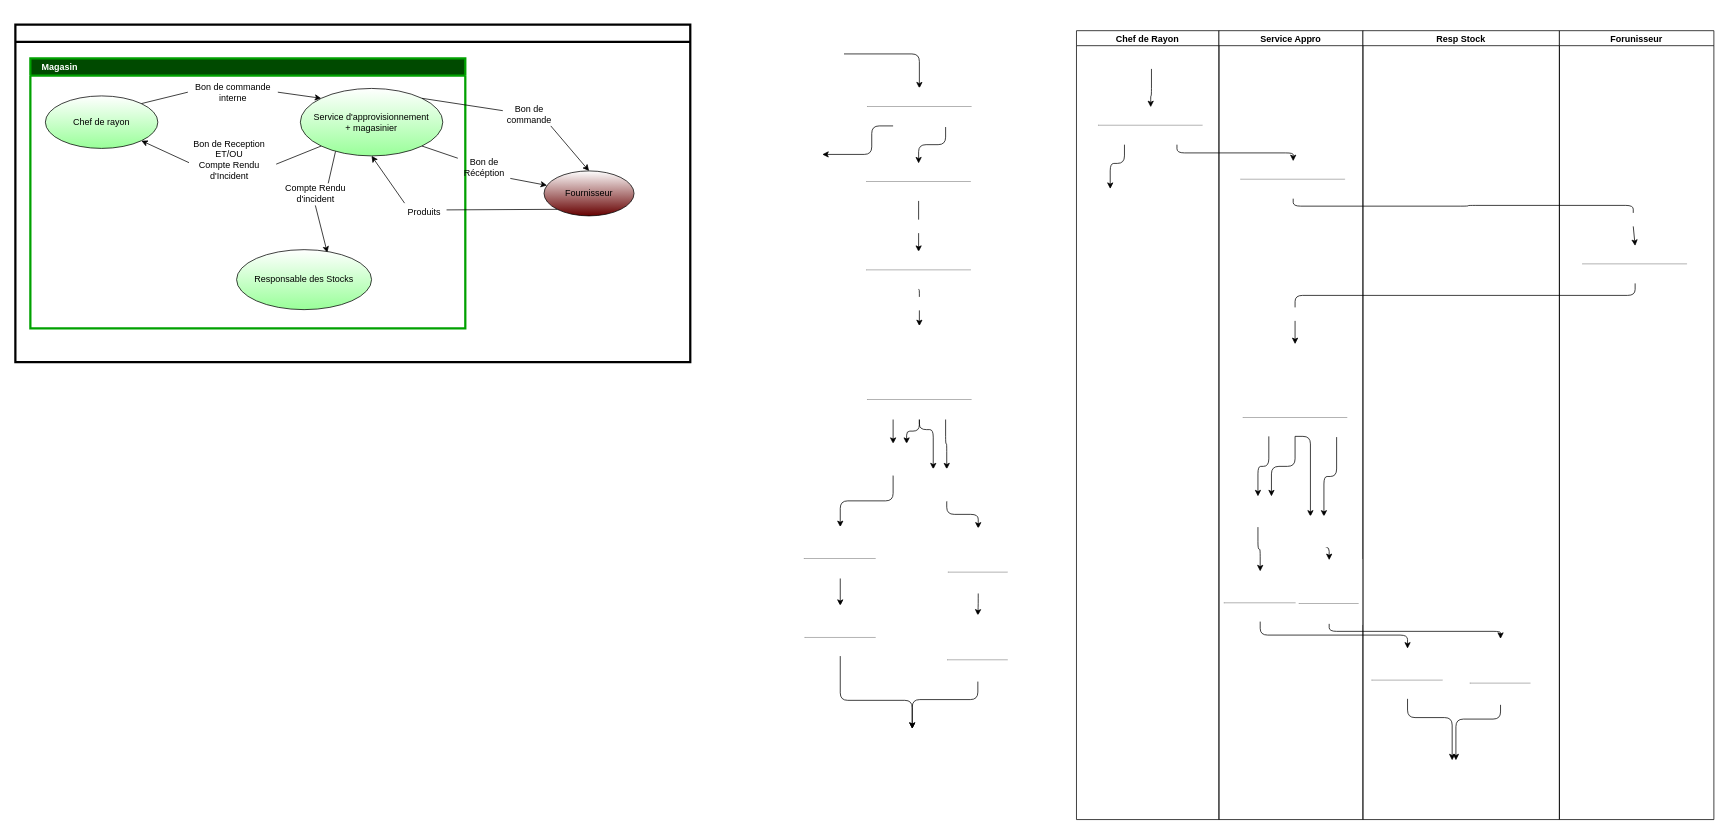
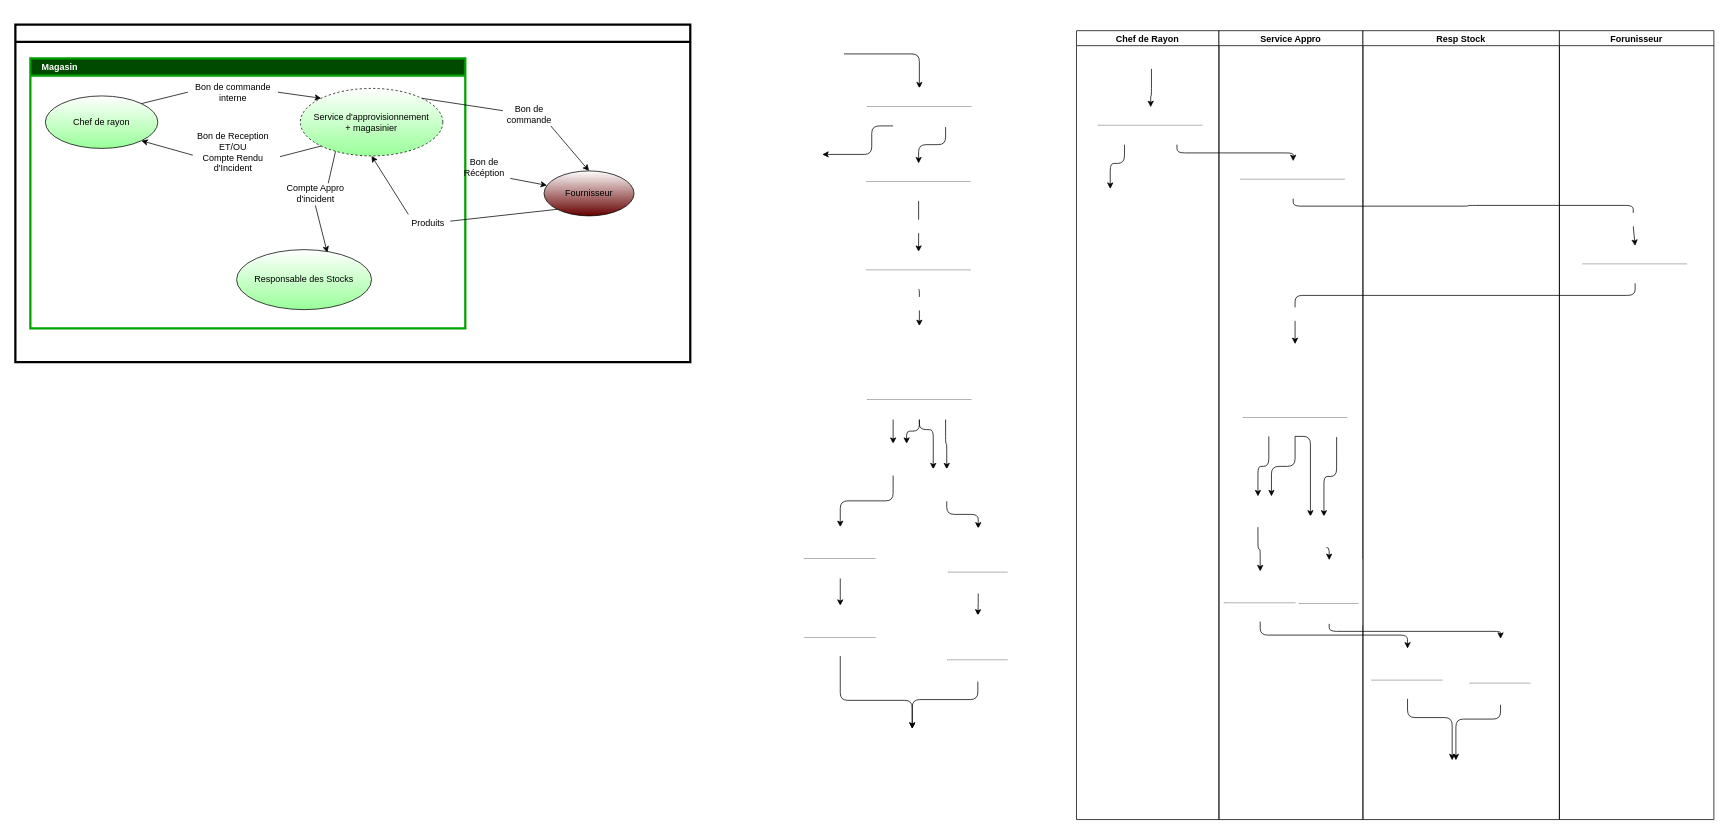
node "Service d'approvisionnement + magasinier": style solid -> dashed
edge "Service d'approvisionnement + magasinier" -- "Bon de Récéption": removed
node "Bon de Reception ET/OU Compte Rendu d'Incident": moved (229, 159) -> (233, 152)
node "Compte Rendu d'incident": label "Compte Rendu d'incident" -> "Compte Appro d'incident"
node "Produits": moved (424, 212) -> (428, 223)
